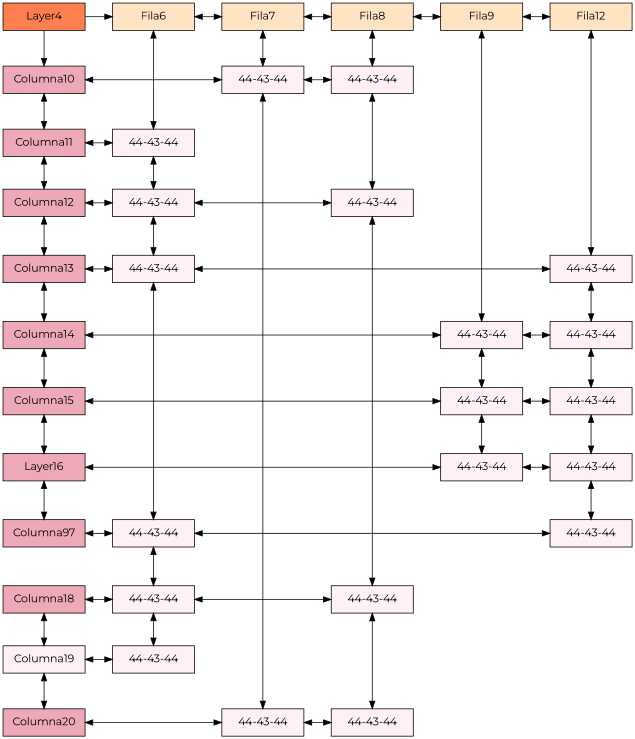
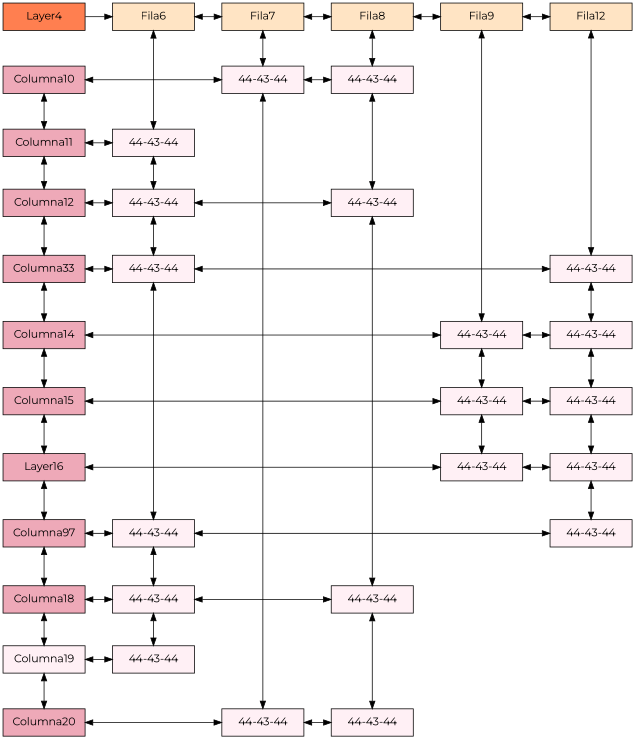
edge "Layer4" -> "Columna10": removed
node "Columna13": label "Columna13" -> "Columna33"
edge "Columna97" -- "Columna18": added
